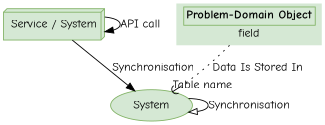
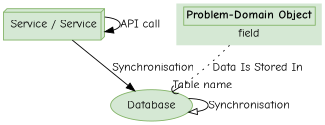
node "Service / System": label "Service / System" -> "Service / Service"
node "System": label "System" -> "Database"
